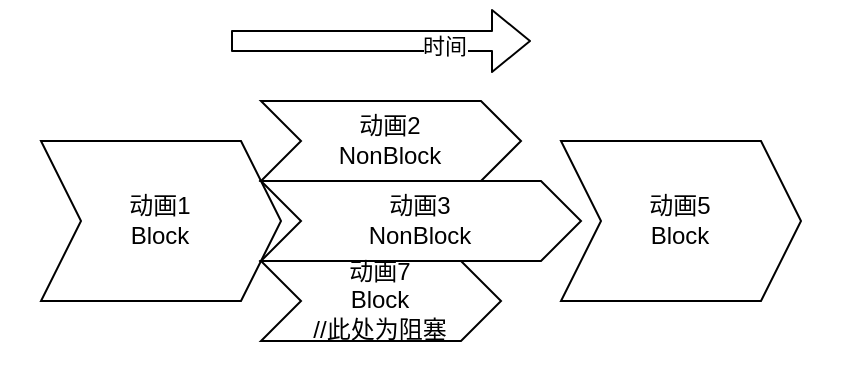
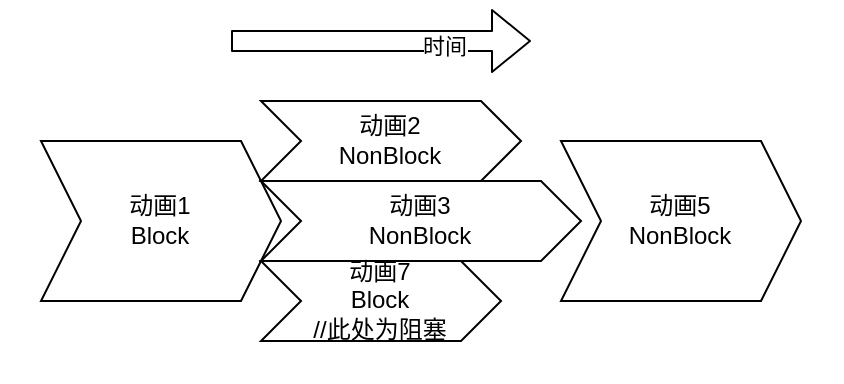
node "动画5 Block": label "动画5 Block" -> "动画5 NonBlock"
